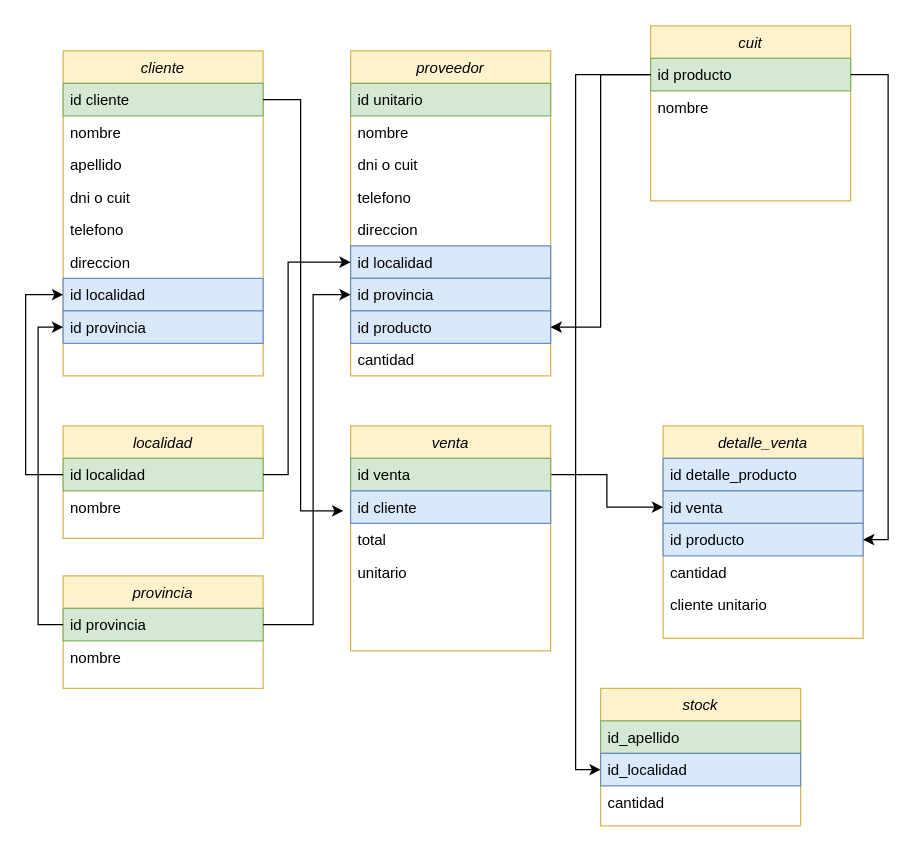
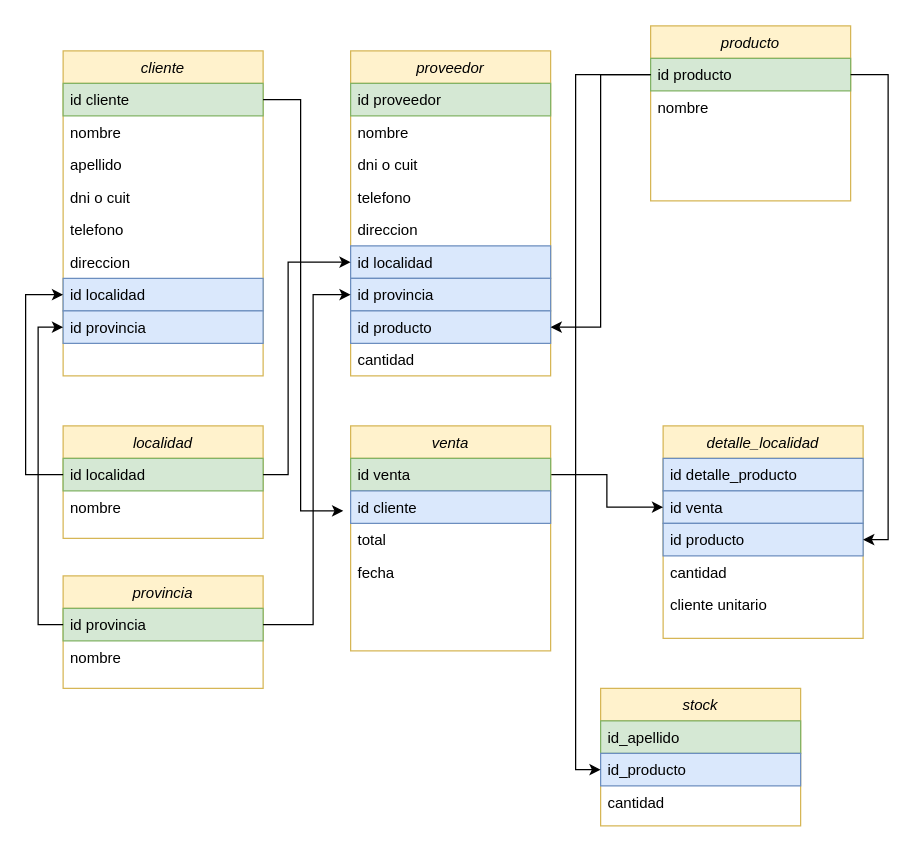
node "cuit": label "cuit" -> "producto"
node "id unitario": label "id unitario" -> "id proveedor"
node "detalle_venta": label "detalle_venta" -> "detalle_localidad"
node "unitario": label "unitario" -> "fecha"
node "id_localidad": label "id_localidad" -> "id_producto"
